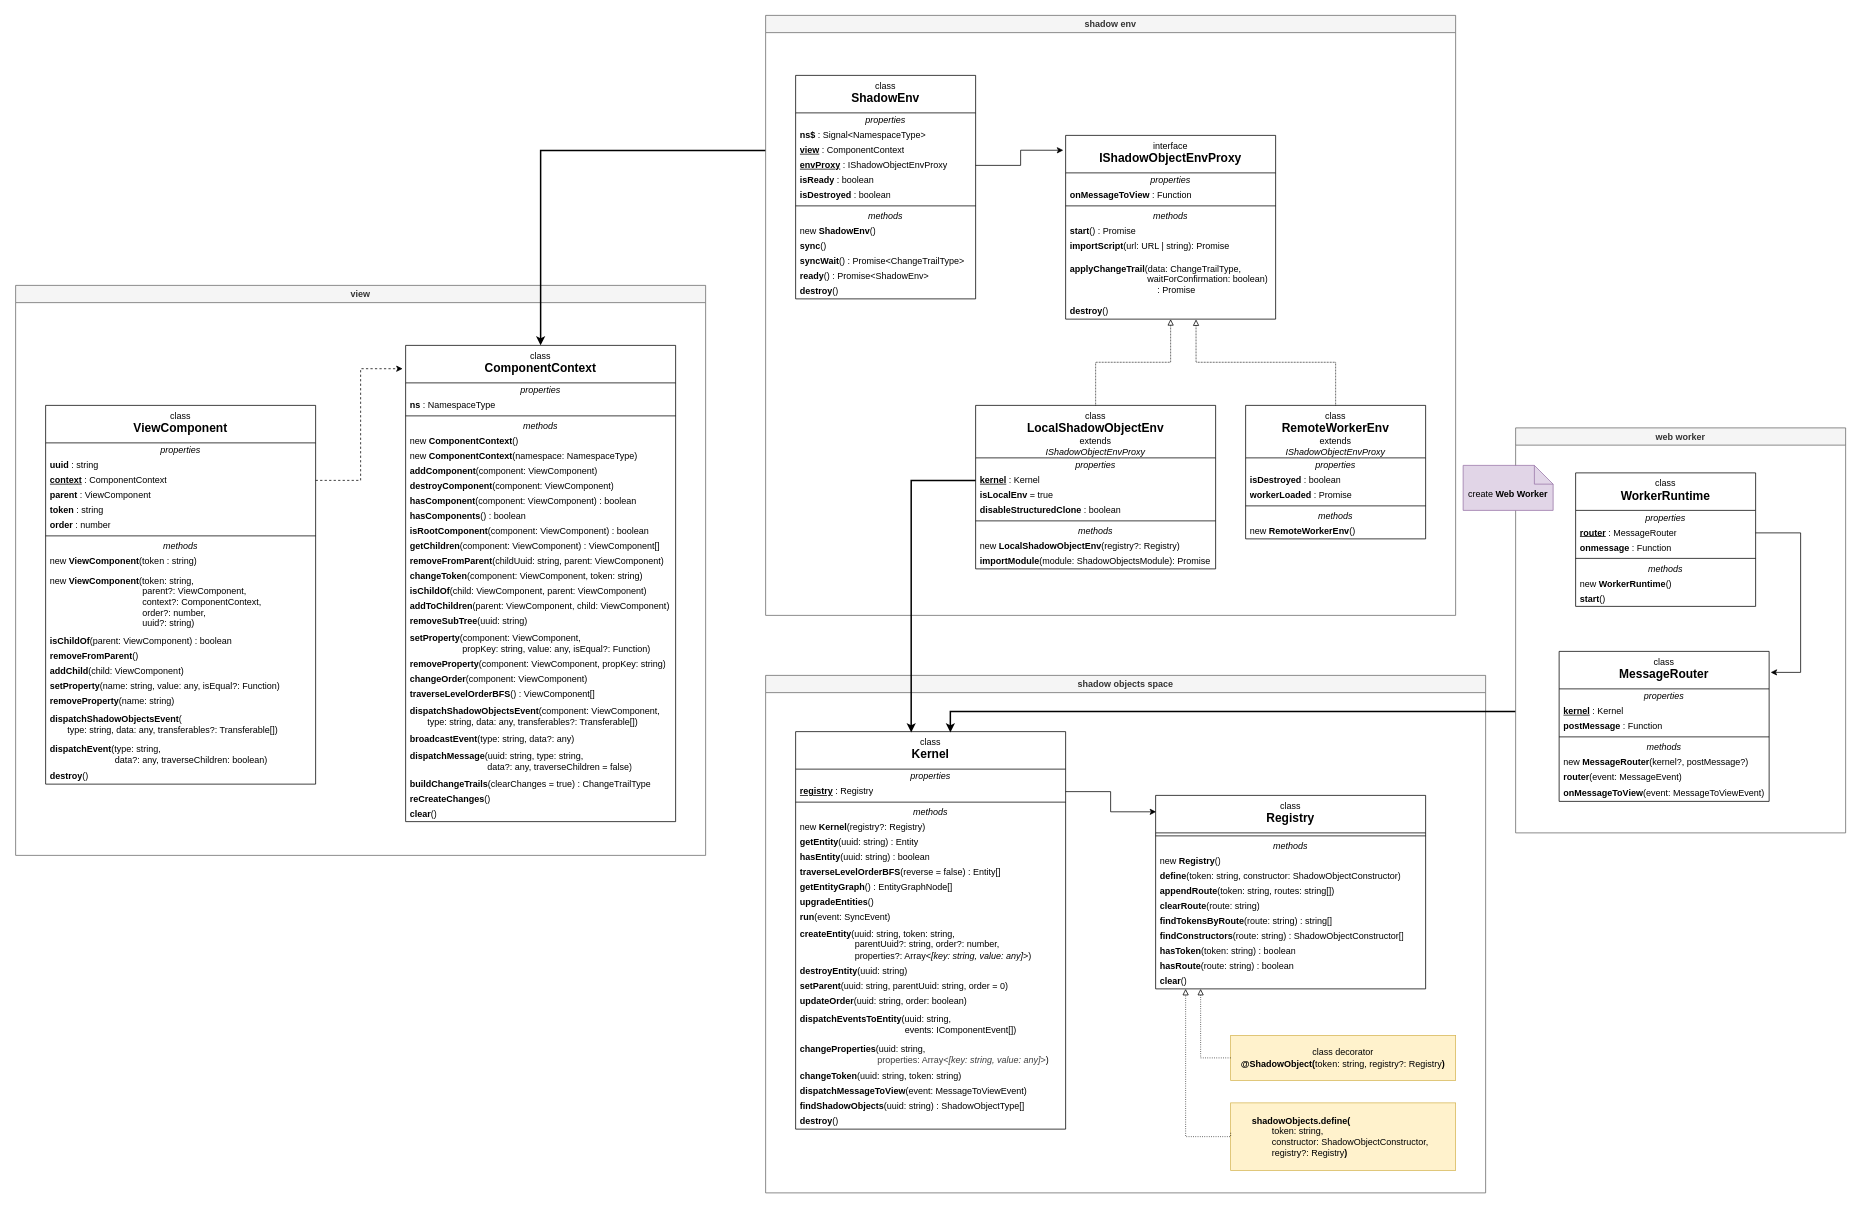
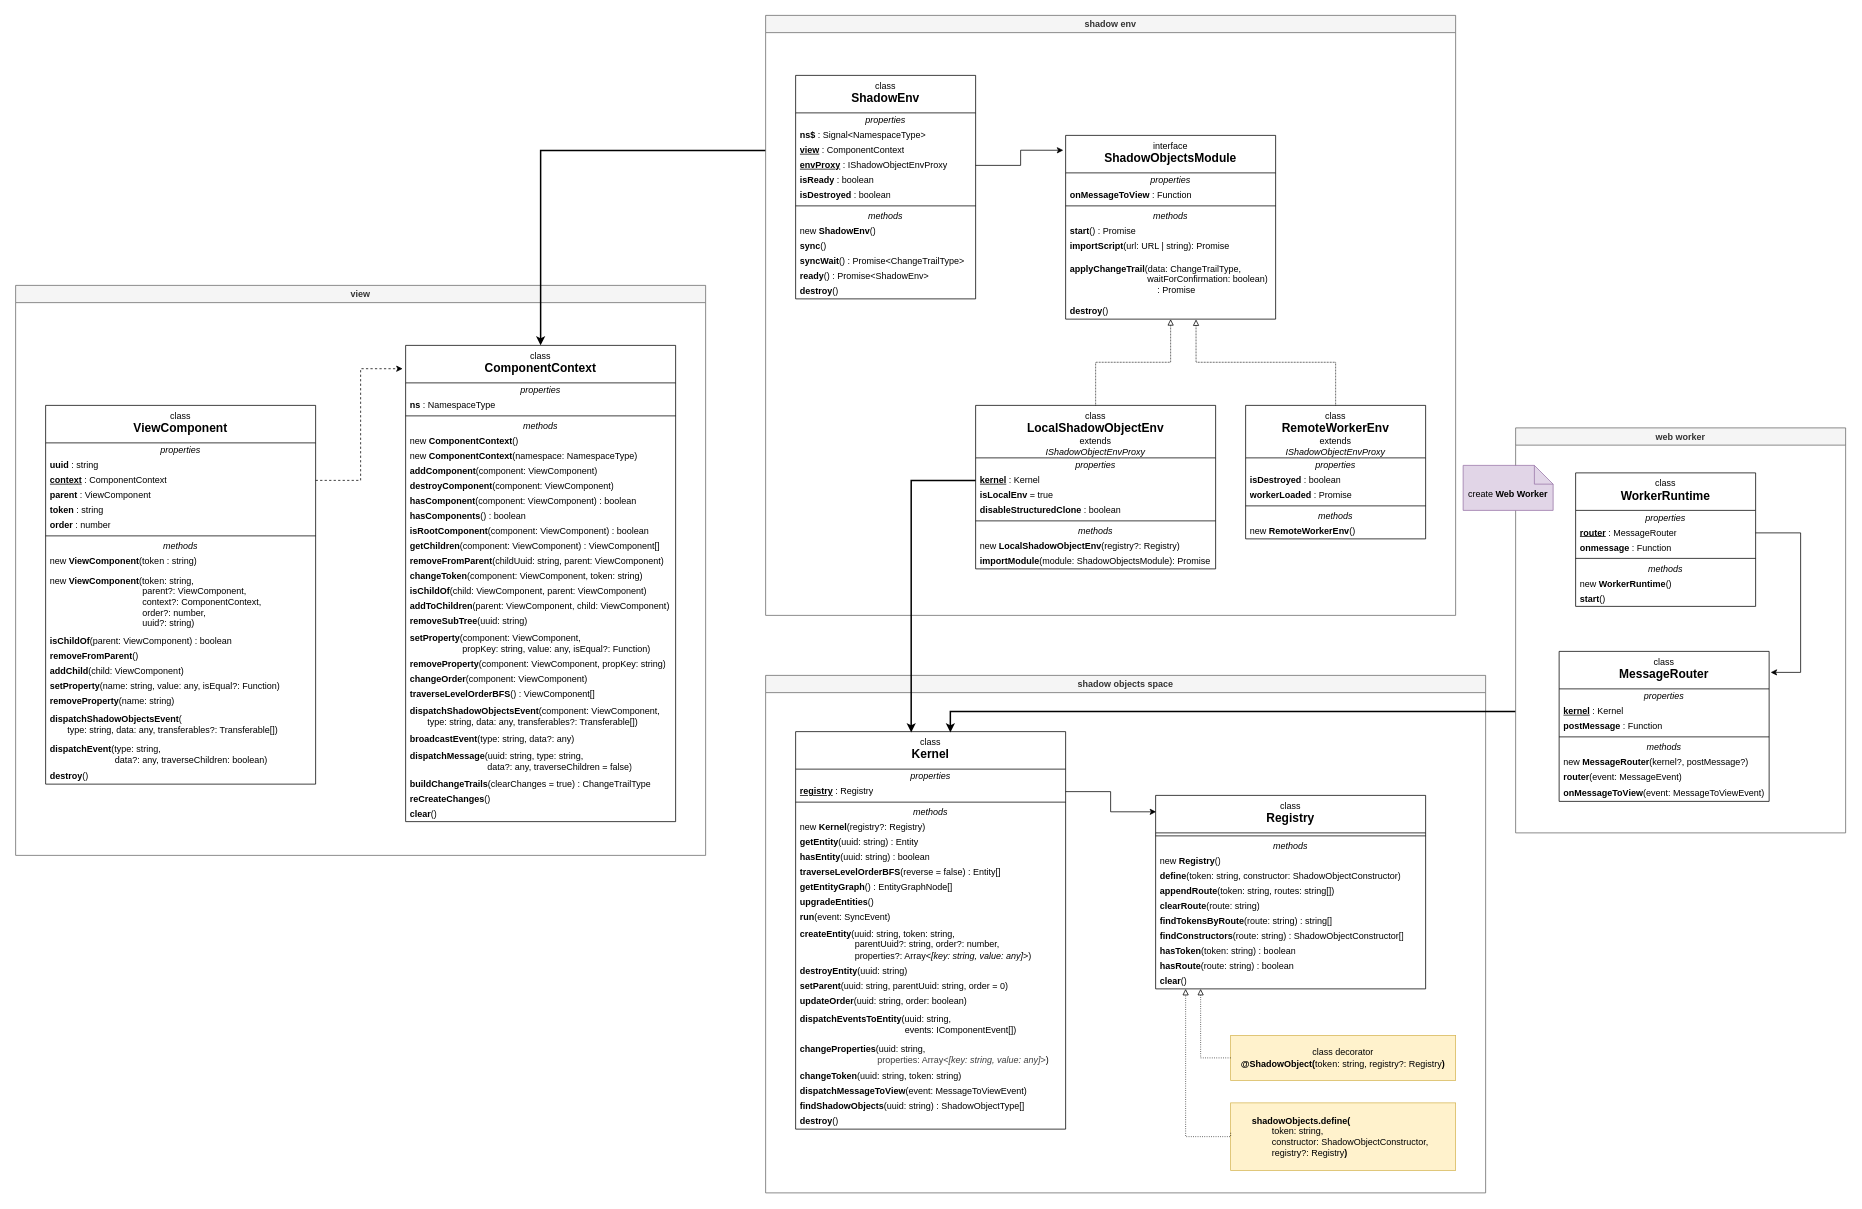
node "interface IShadowObjectEnvProxy": label "interface IShadowObjectEnvProxy" -> "interface ShadowObjectsModule"
